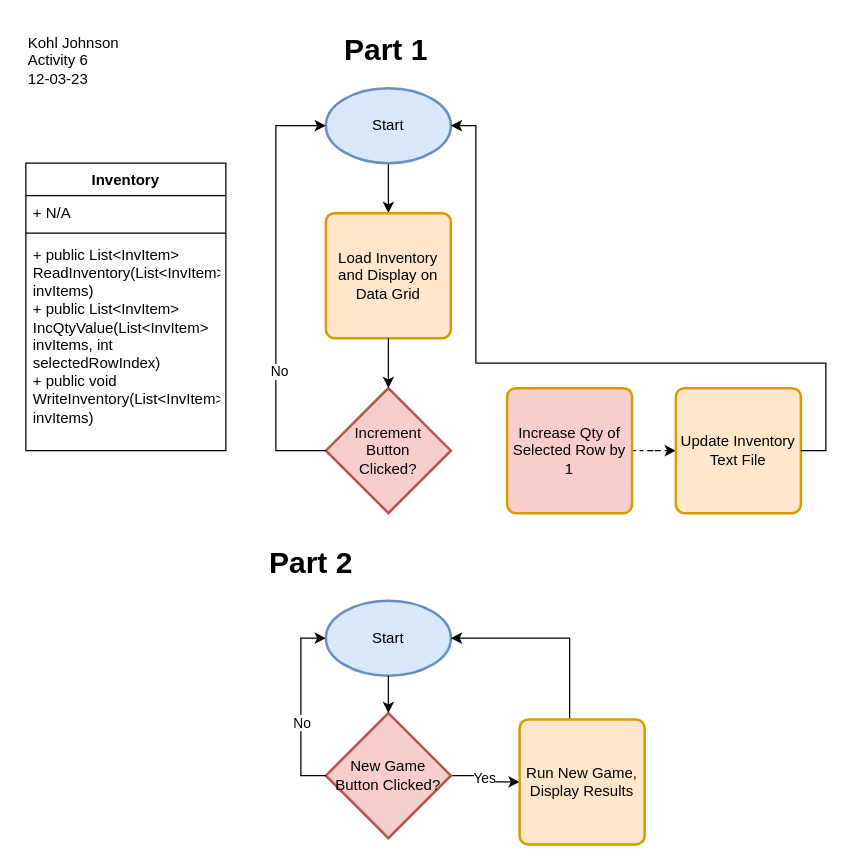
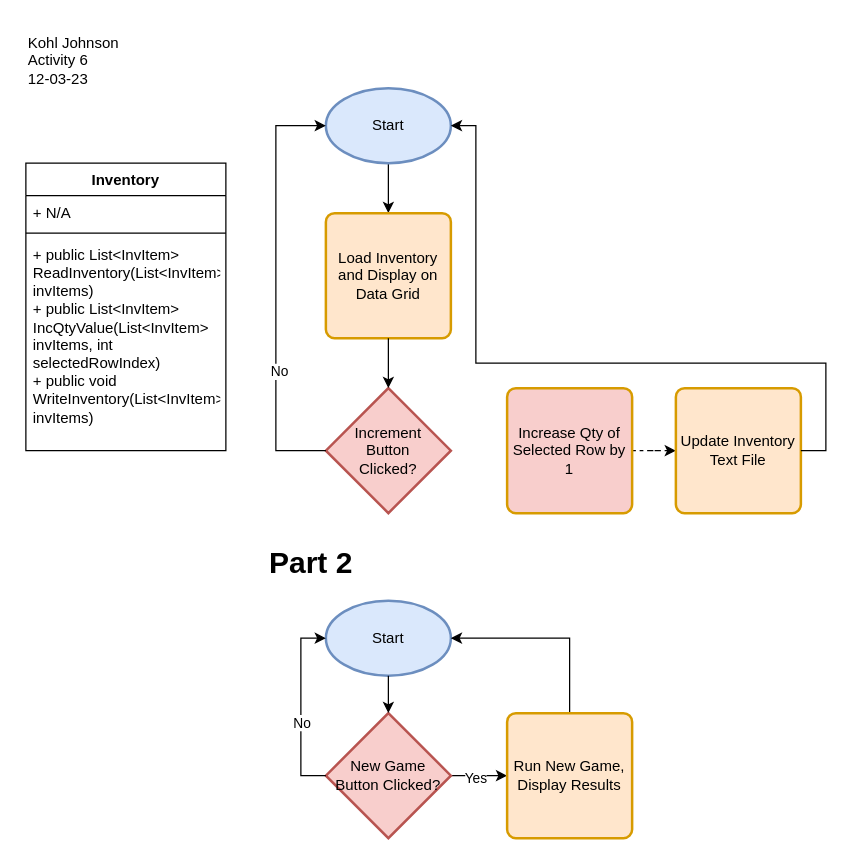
node "Part 1": removed
node "Run New Game, Display Results": moved (582, 782) -> (569, 776)
